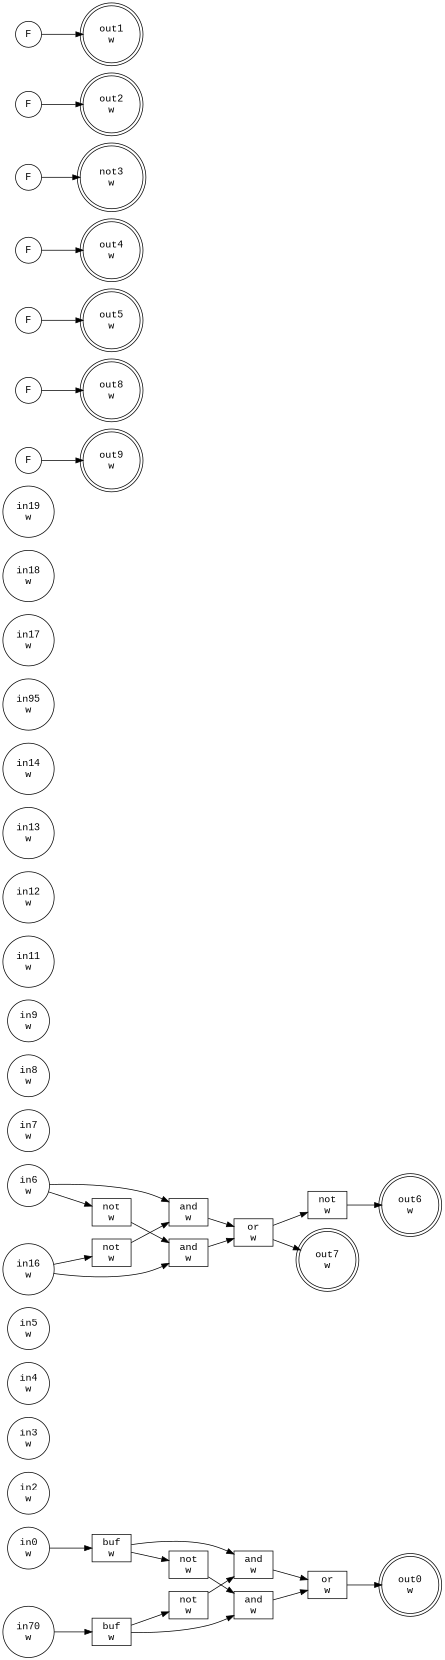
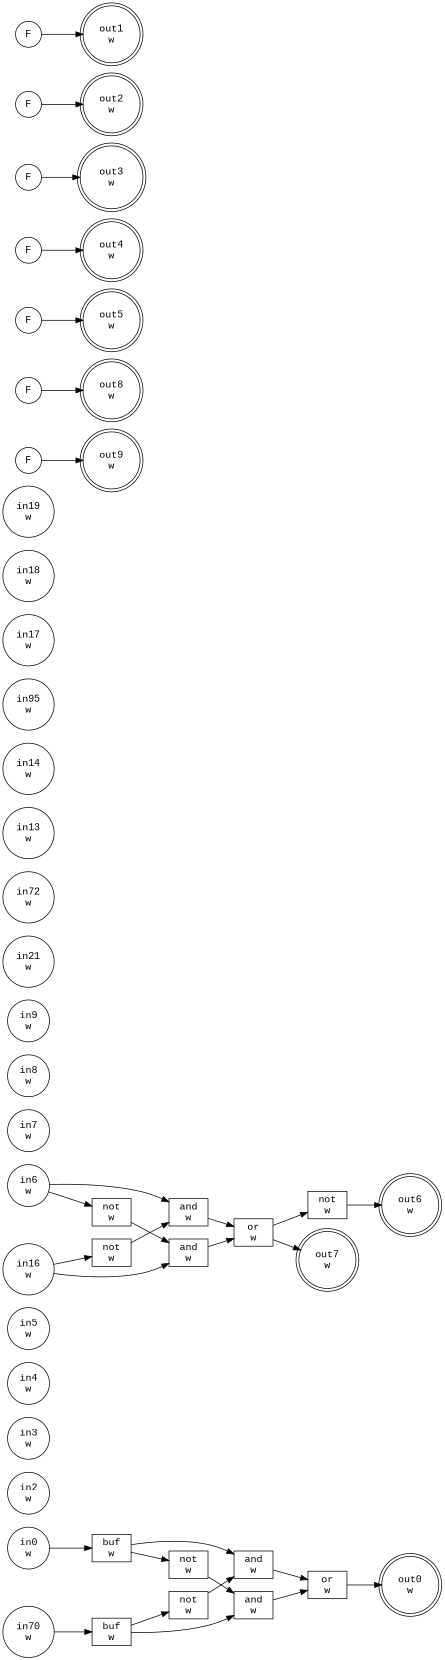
node "not3 w": label "not3 w" -> "out3 w"
node "in12 w": label "in12 w" -> "in72 w"
node "in11 w": label "in11 w" -> "in21 w"
